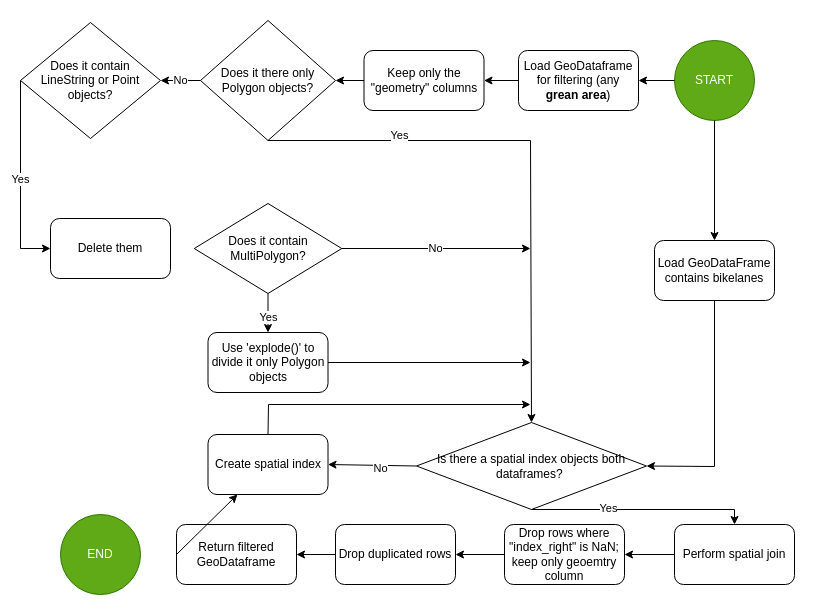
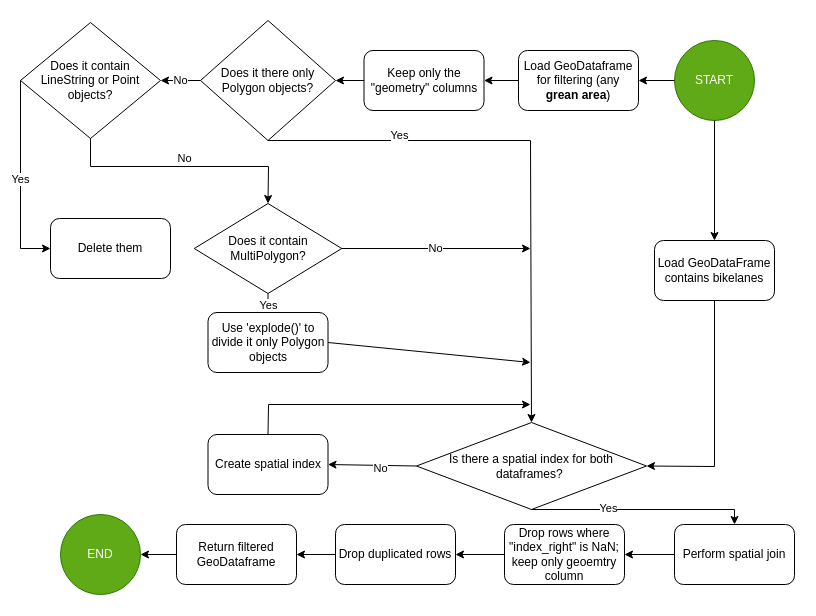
edge "Does it contain LineString or Point objects?" -> "Does it contain MultiPolygon?": added, label "No"
node "Use 'explode()' to divide it only Polygon objects": moved (268, 363) -> (268, 343)
node "Is there a spatial index objects both dataframes?": label "Is there a spatial index objects both dataframes?" -> "Is there a spatial index for both dataframes?"
edge "Return filtered GeoDataframe" -> "Create spatial index": now "Return filtered GeoDataframe" -> "END"
